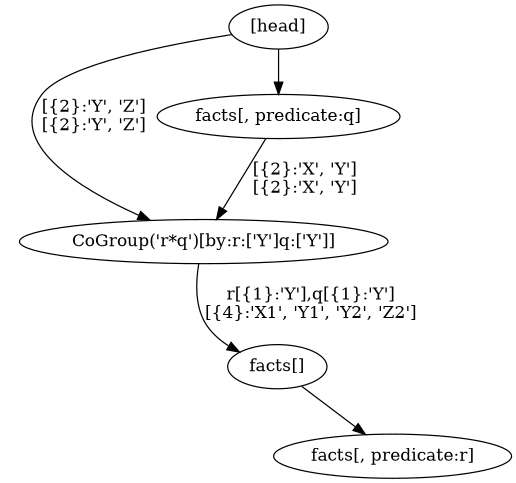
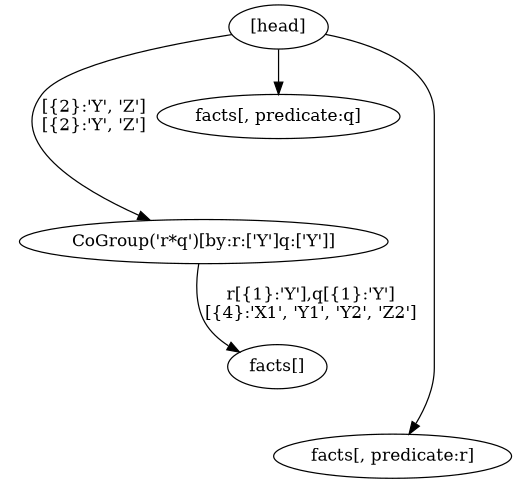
edge "facts[, predicate:q]" -> "CoGroup('r*q')[by:r:['Y']q:['Y']]": removed, label "[{2}:'X', 'Y'] [{2}:'X', 'Y']"
edge "facts[]" -> "facts[, predicate:r]": now "[head]" -> "facts[, predicate:r]"
